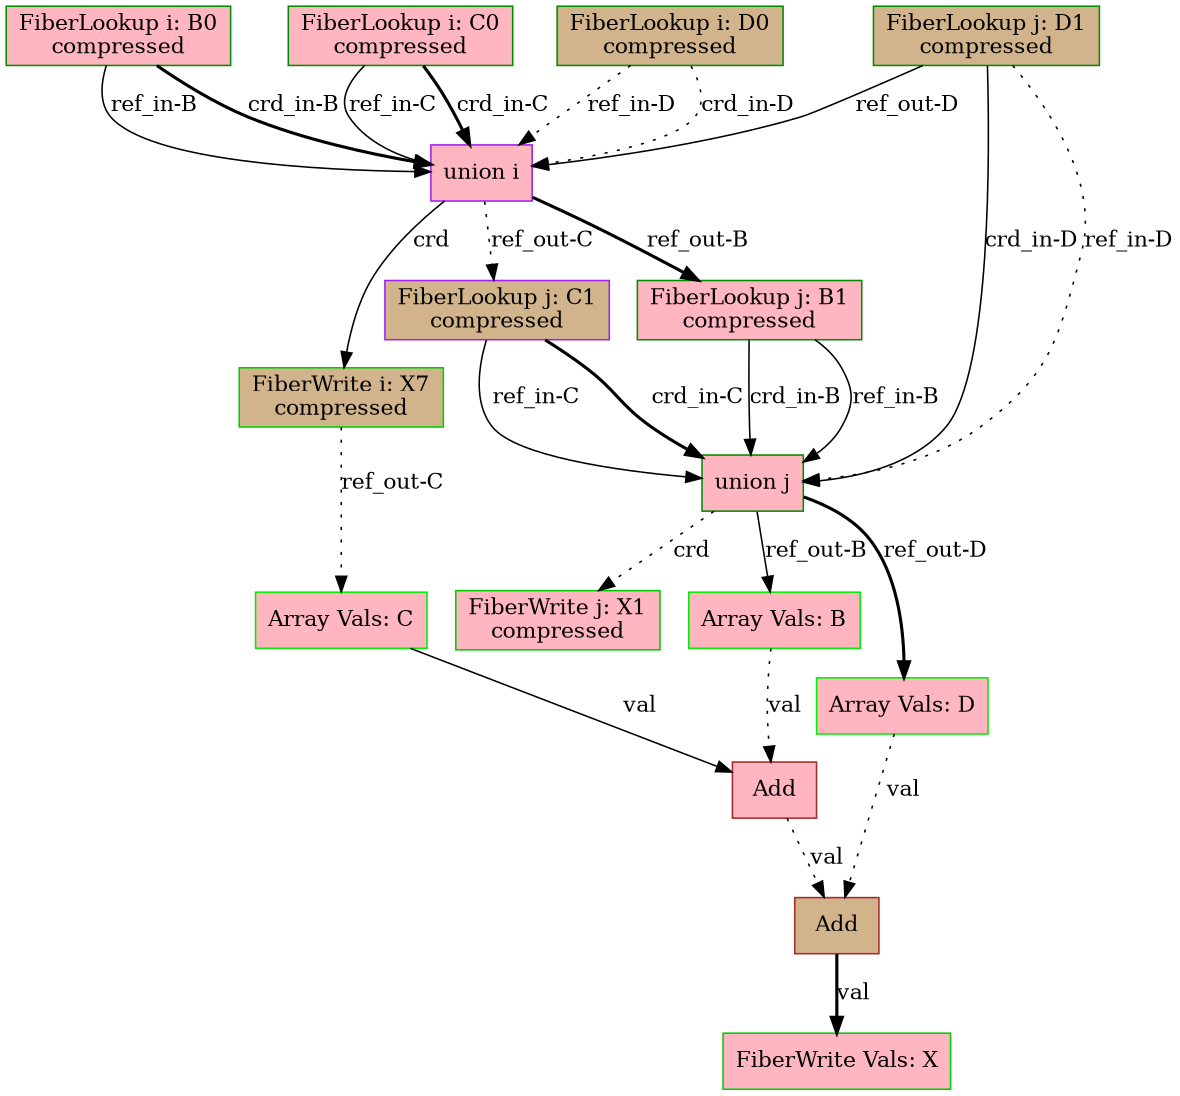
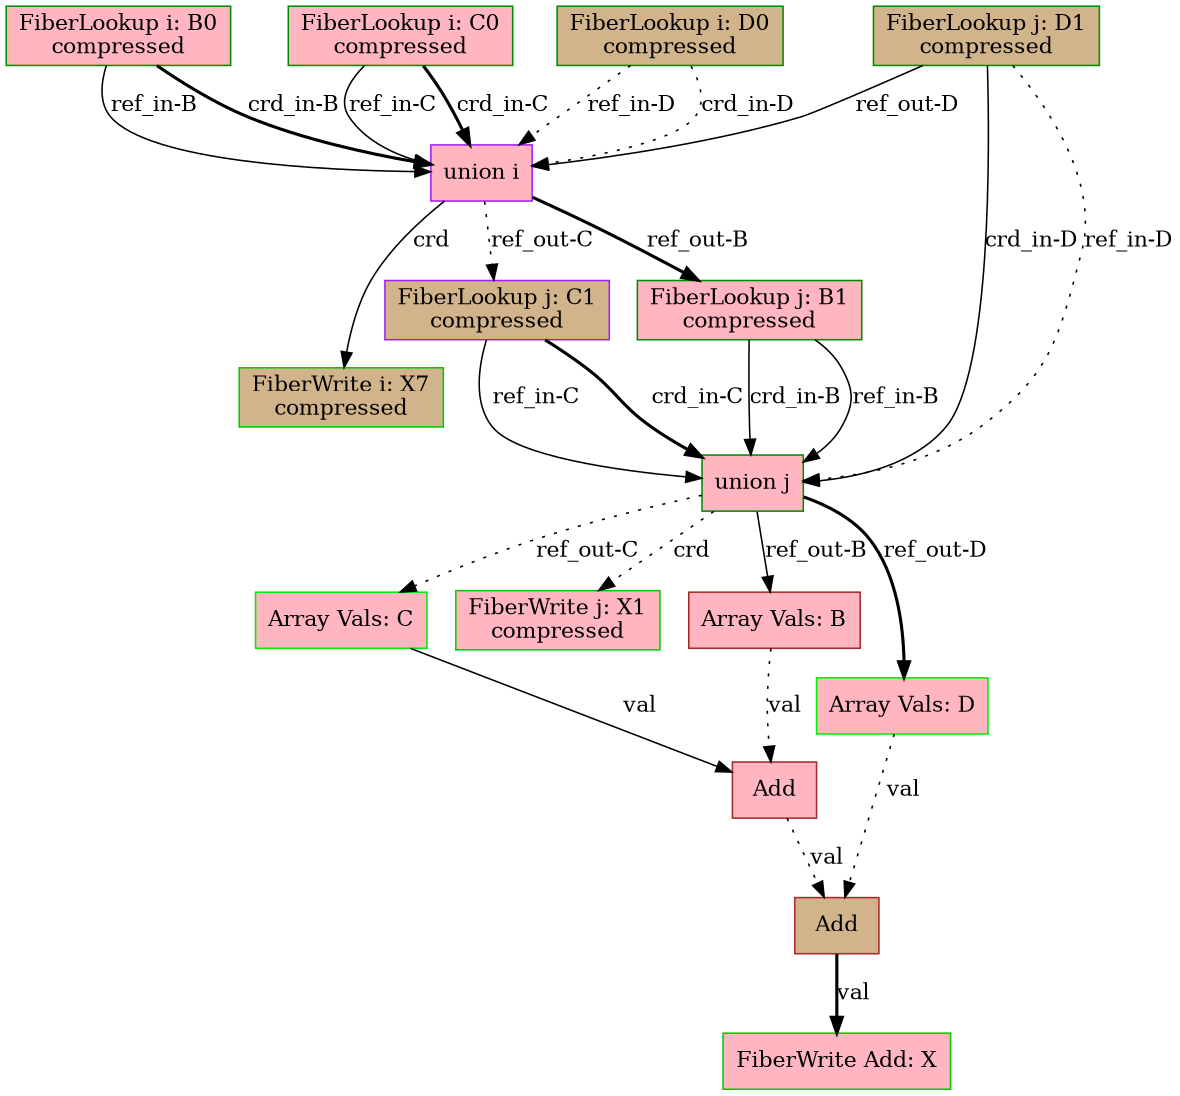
edge "FiberWrite i: X7 compressed" -> "Array Vals: C": now "union j" -> "Array Vals: C"
node "Array Vals: B": color green2 -> brown
node "FiberWrite Vals: X": label "FiberWrite Vals: X" -> "FiberWrite Add: X"
